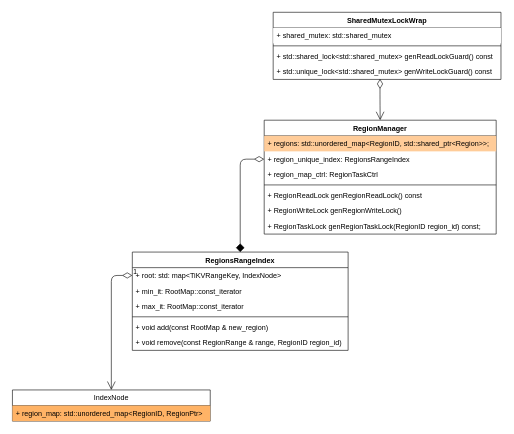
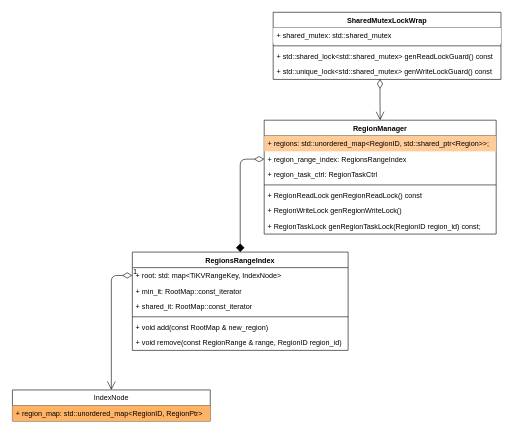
node "+ region_unique_index: RegionsRangeIndex": label "+ region_unique_index: RegionsRangeIndex" -> "+ region_range_index: RegionsRangeIndex"
node "+ region_map_ctrl: RegionTaskCtrl": label "+ region_map_ctrl: RegionTaskCtrl" -> "+ region_task_ctrl: RegionTaskCtrl"
node "+ max_it: RootMap::const_iterator": label "+ max_it: RootMap::const_iterator" -> "+ shared_it: RootMap::const_iterator"
